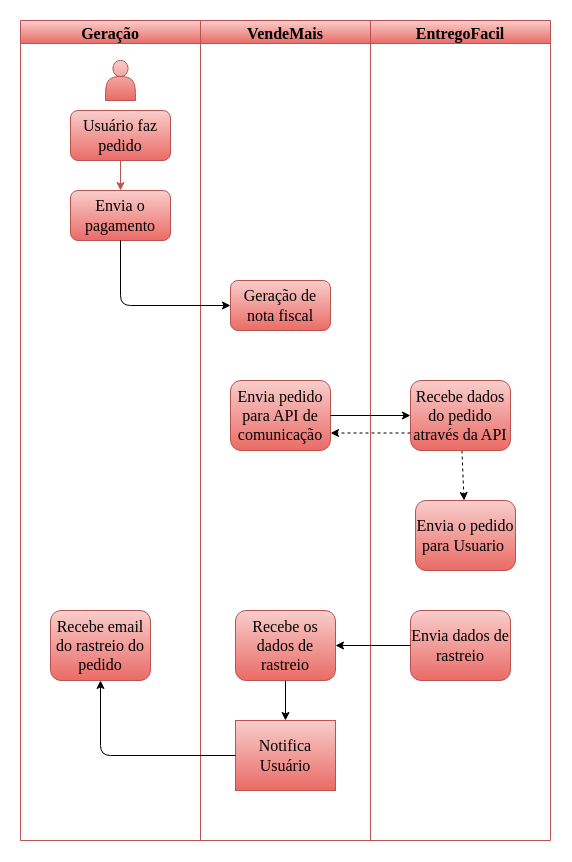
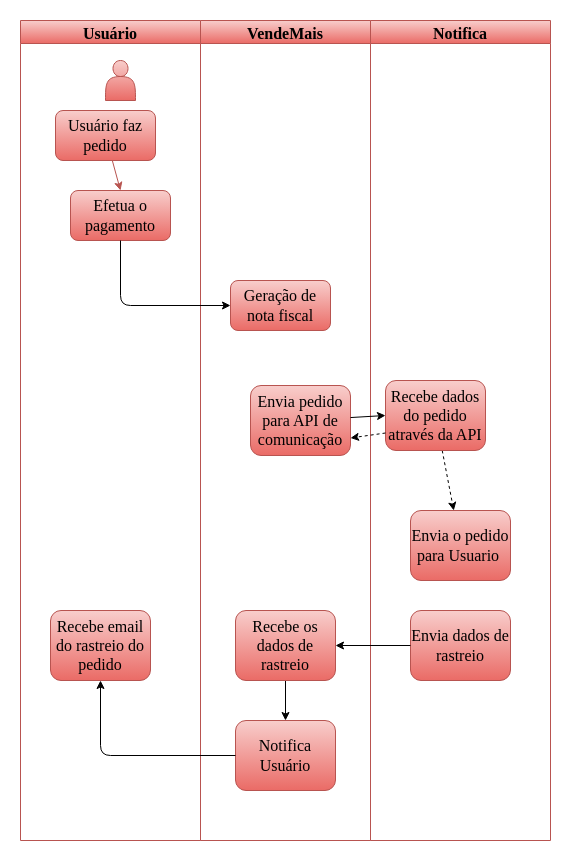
node "Geração": label "Geração" -> "Usuário"
node "EntregoFacil": label "EntregoFacil" -> "Notifica"
node "Usuário faz pedido": moved (121, 136) -> (106, 136)
node "Envia o pagamento": label "Envia o pagamento" -> "Efetua o pagamento"
node "Envia pedido para API de comunicação": moved (281, 416) -> (301, 421)
node "Recebe dados do pedido através da API": moved (461, 416) -> (436, 416)
node "Envia o pedido para Usuario": moved (466, 536) -> (461, 546)
node "Notifica Usuário": shape rectangle -> rounded rectangle
